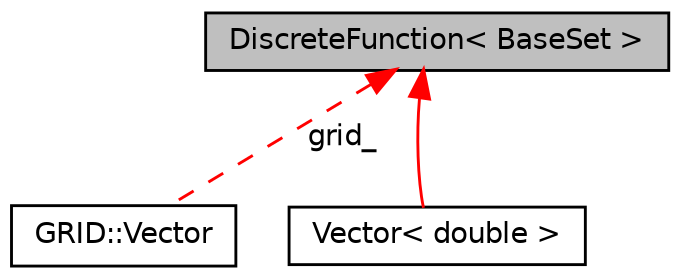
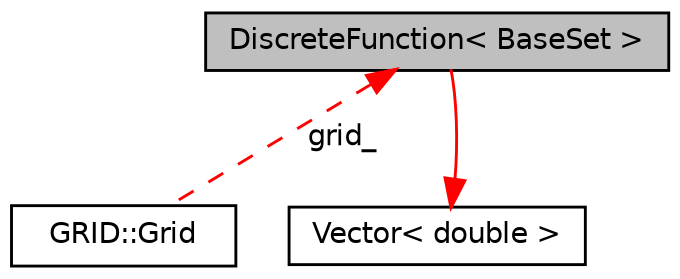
edge "Vector< double >" -> "DiscreteFunction< BaseSet >": reversed
node "GRID::Vector": label "GRID::Vector" -> "GRID::Grid"
